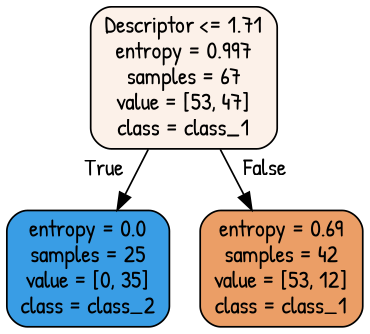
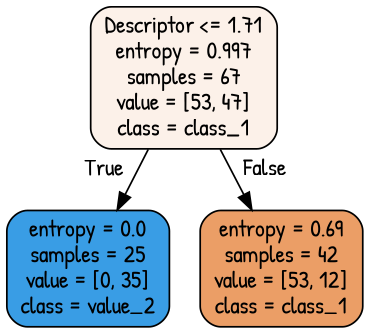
node "entropy = 0.0 samples = 25 value = [0, 35] class = class_2": label "entropy = 0.0 samples = 25 value = [0, 35] class = class_2" -> "entropy = 0.0 samples = 25 value = [0, 35] class = value_2"
